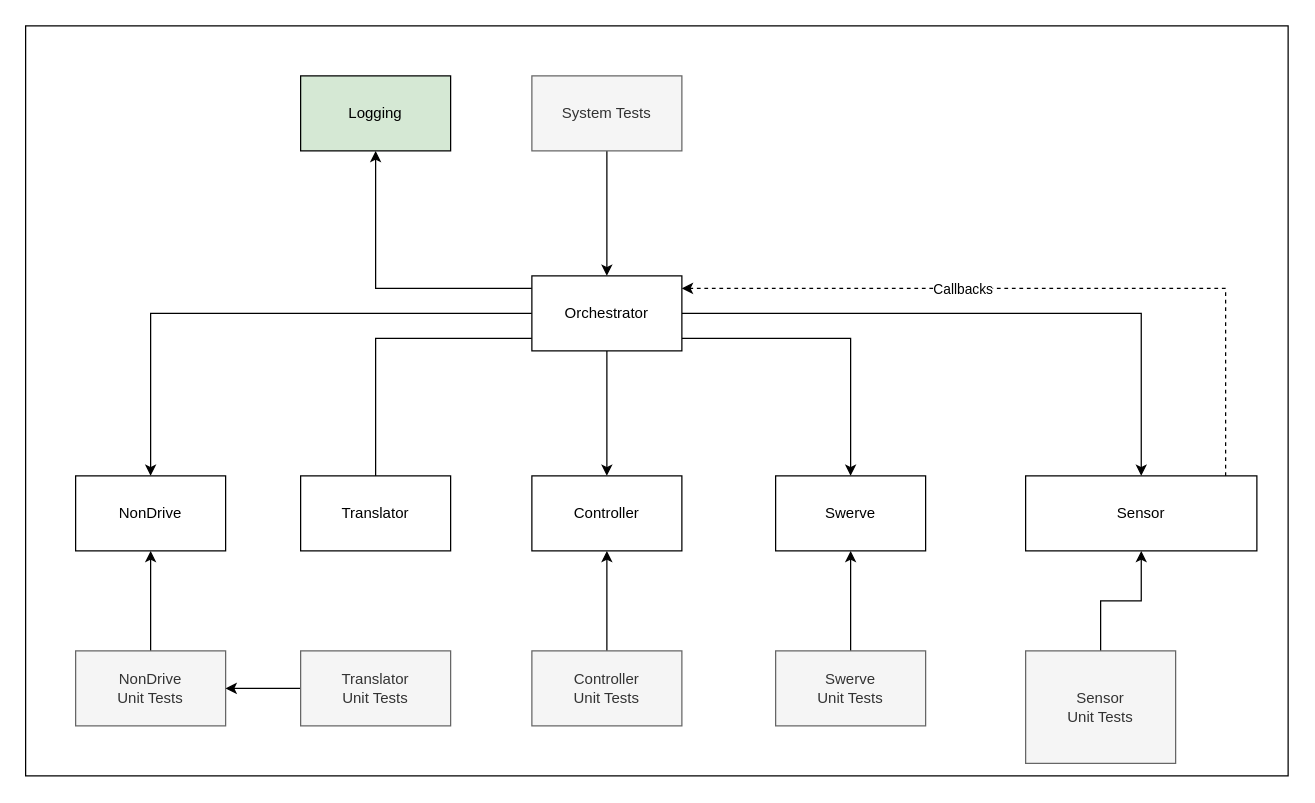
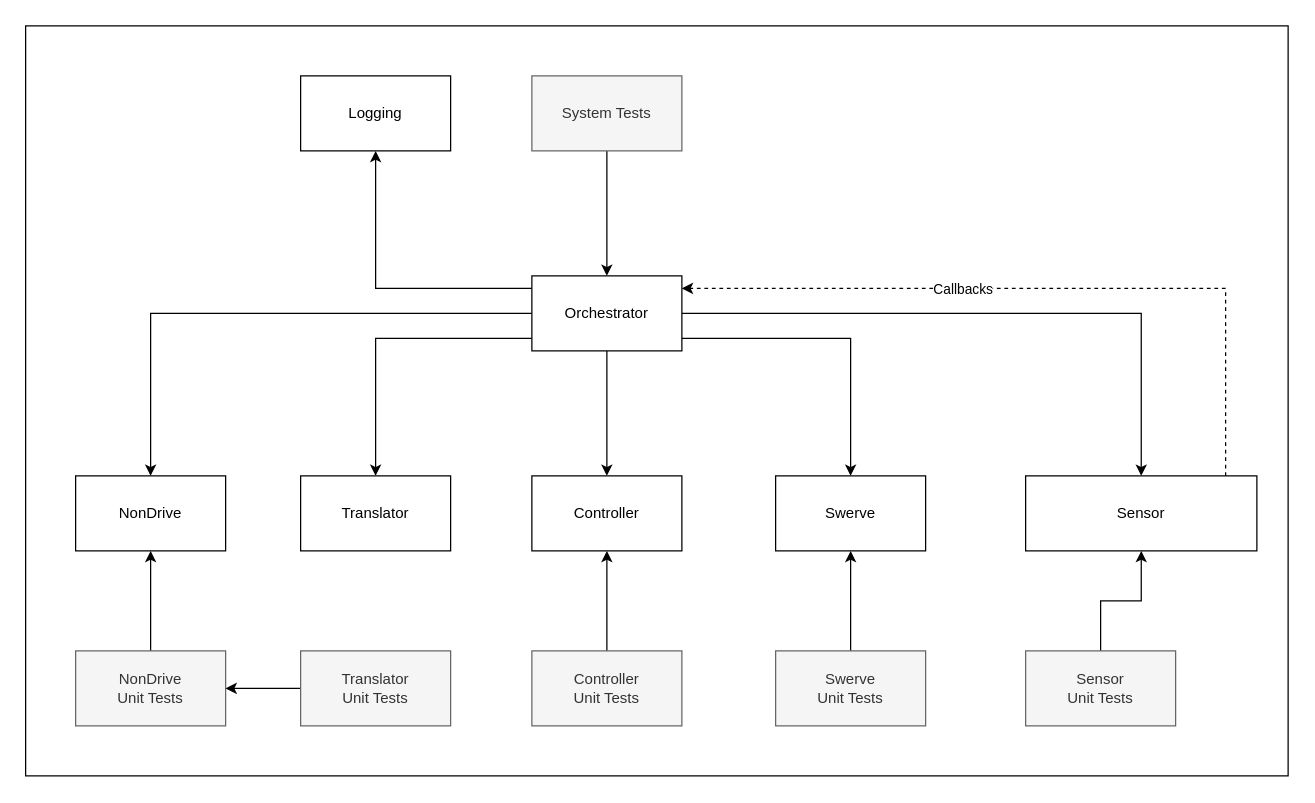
node "Logging": fillcolor #d5e8d4 -> #ffffff
edge "Orchestrator" -- "Translator": arrowhead none -> classic
node "Sensor Unit Tests": size 150x113 -> 150x75
